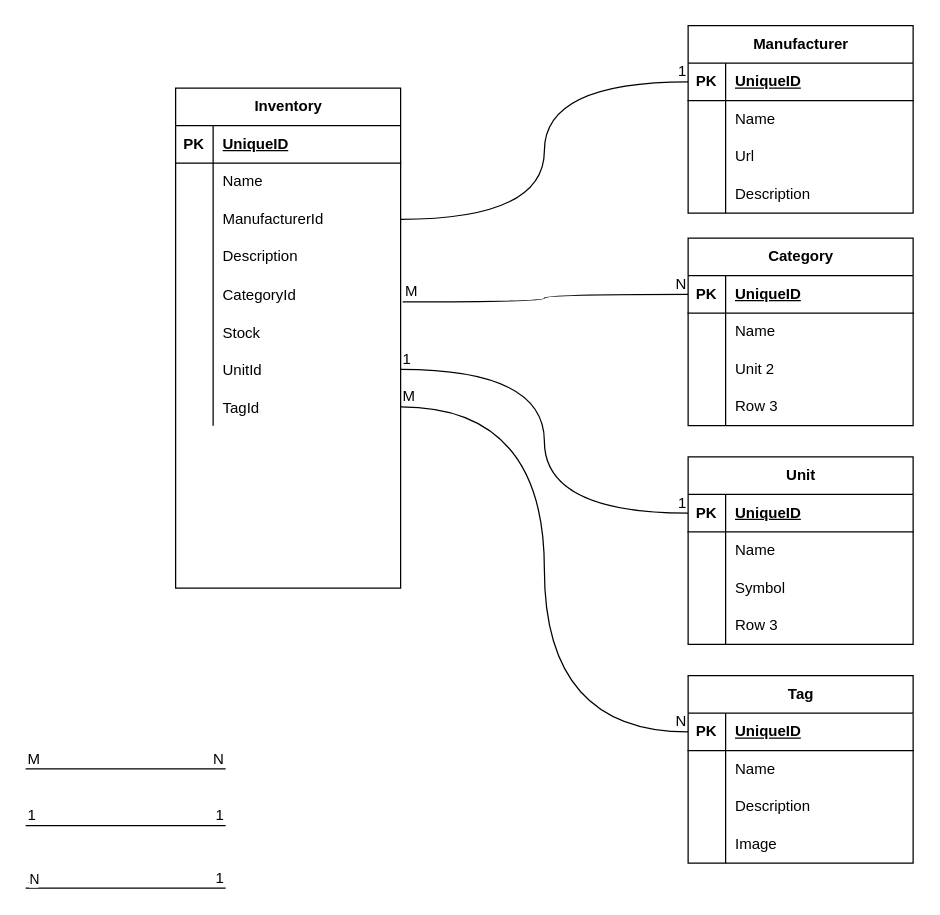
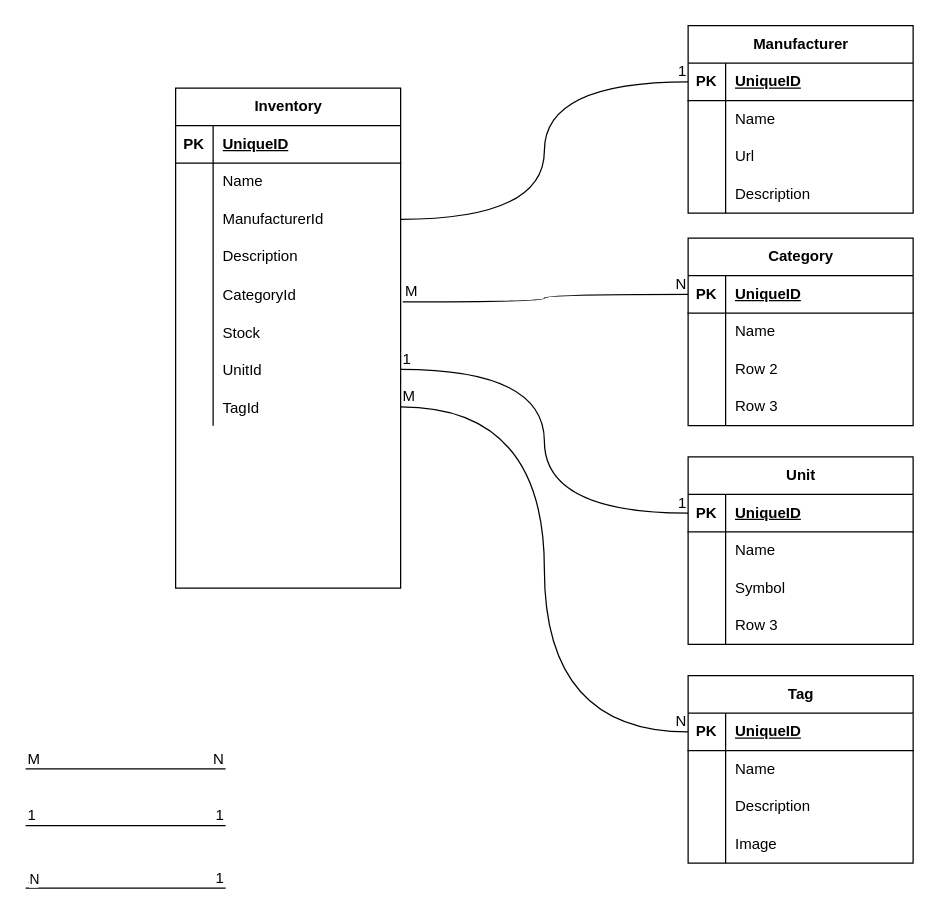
node "Unit 2": label "Unit 2" -> "Row 2"
